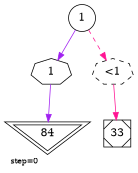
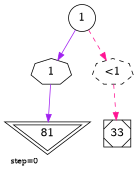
edge "<1" -> "33": style solid -> dashed
node "84": label "84" -> "81"
